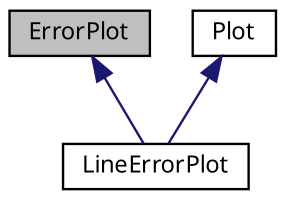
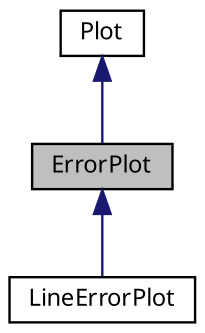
edge "LineErrorPlot" -> "Plot": now "ErrorPlot" -> "Plot"
